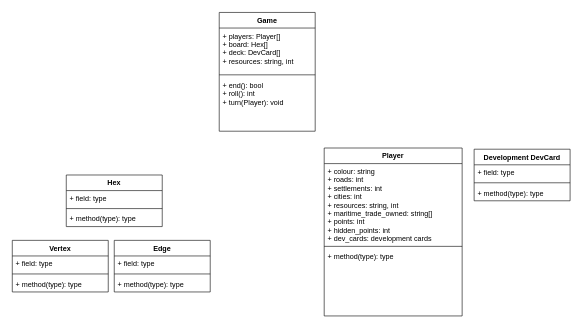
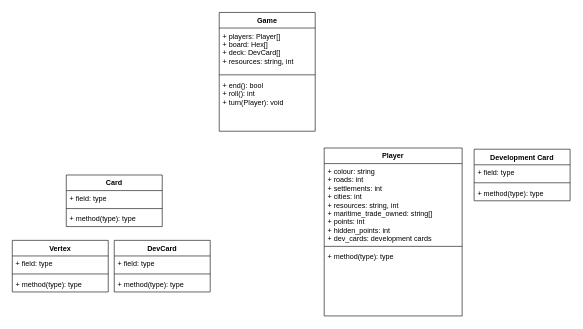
node "Development DevCard": label "Development DevCard" -> "Development Card"
node "Hex": label "Hex" -> "Card"
node "Edge": label "Edge" -> "DevCard"
